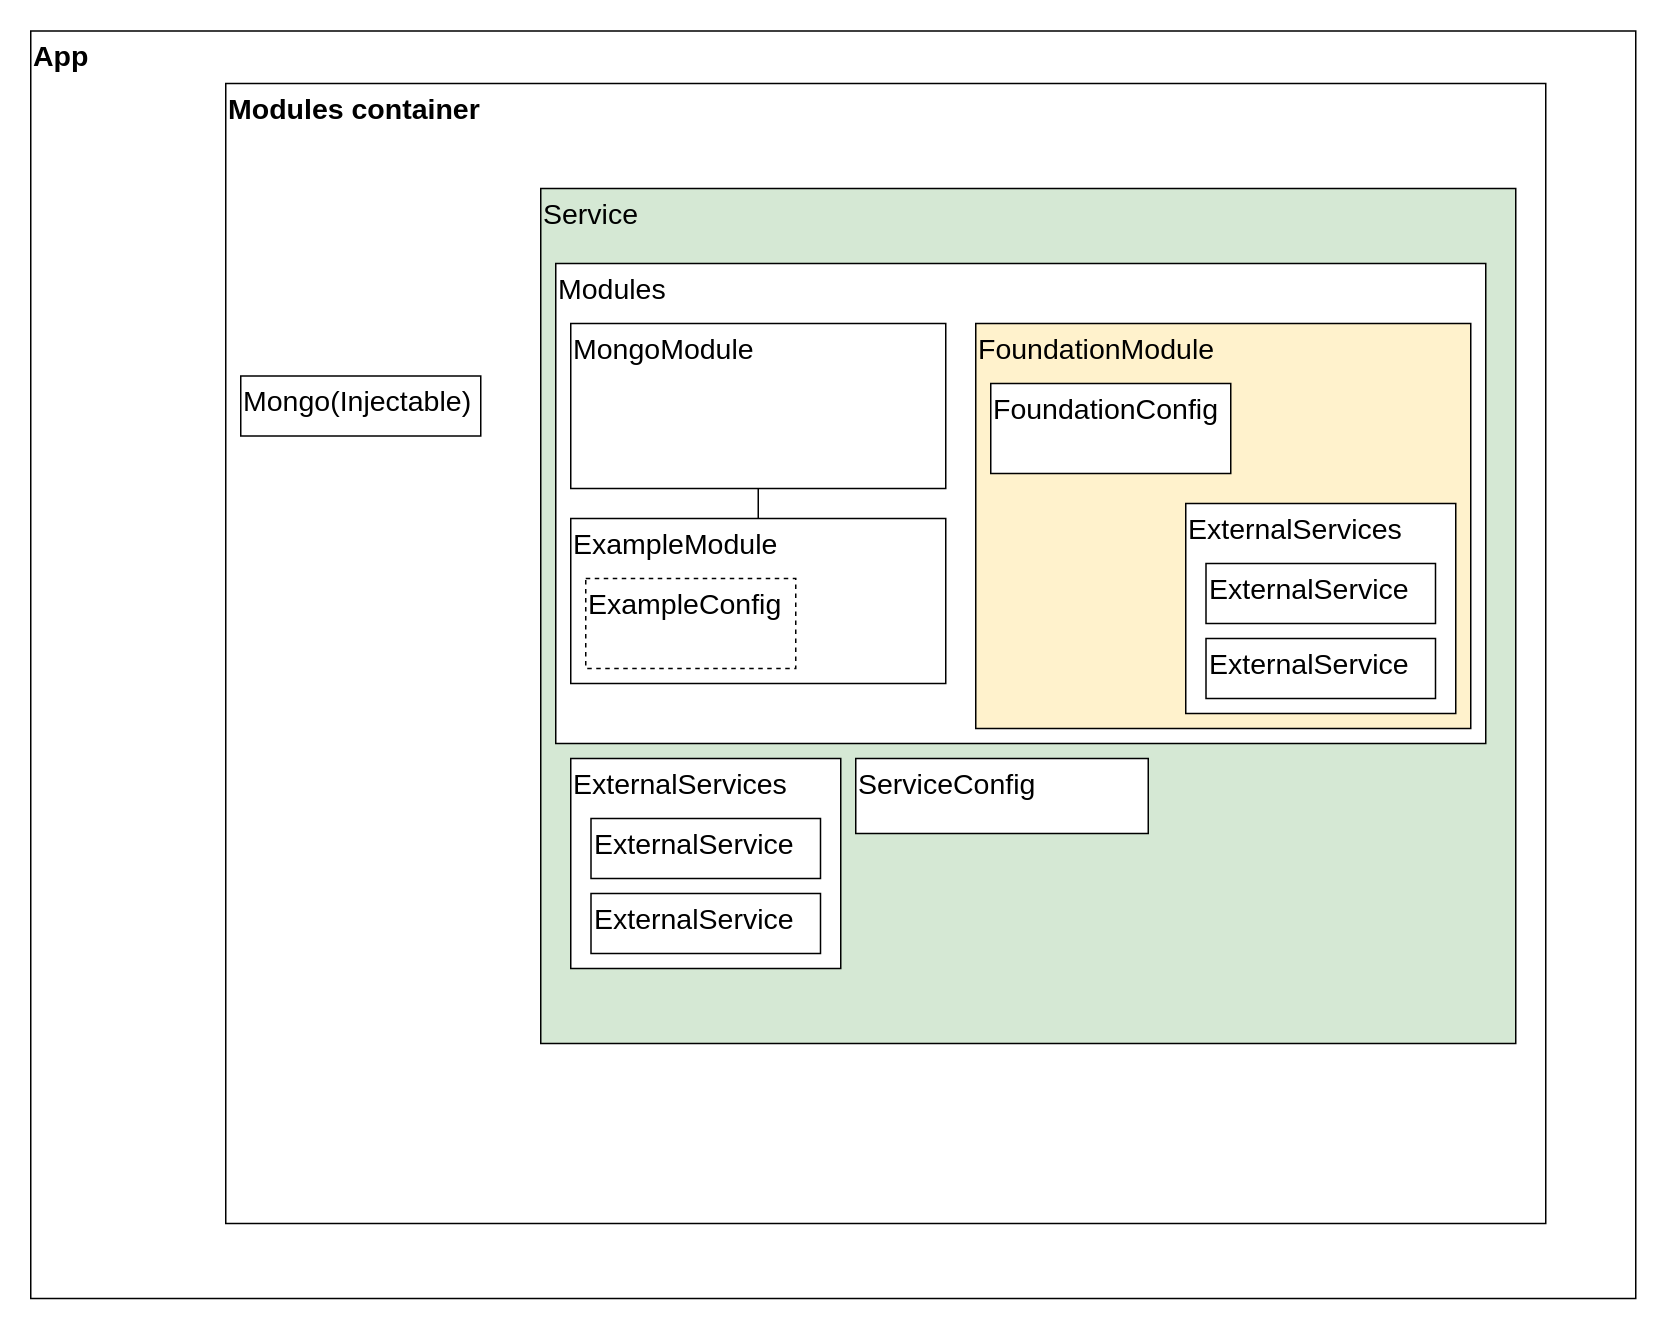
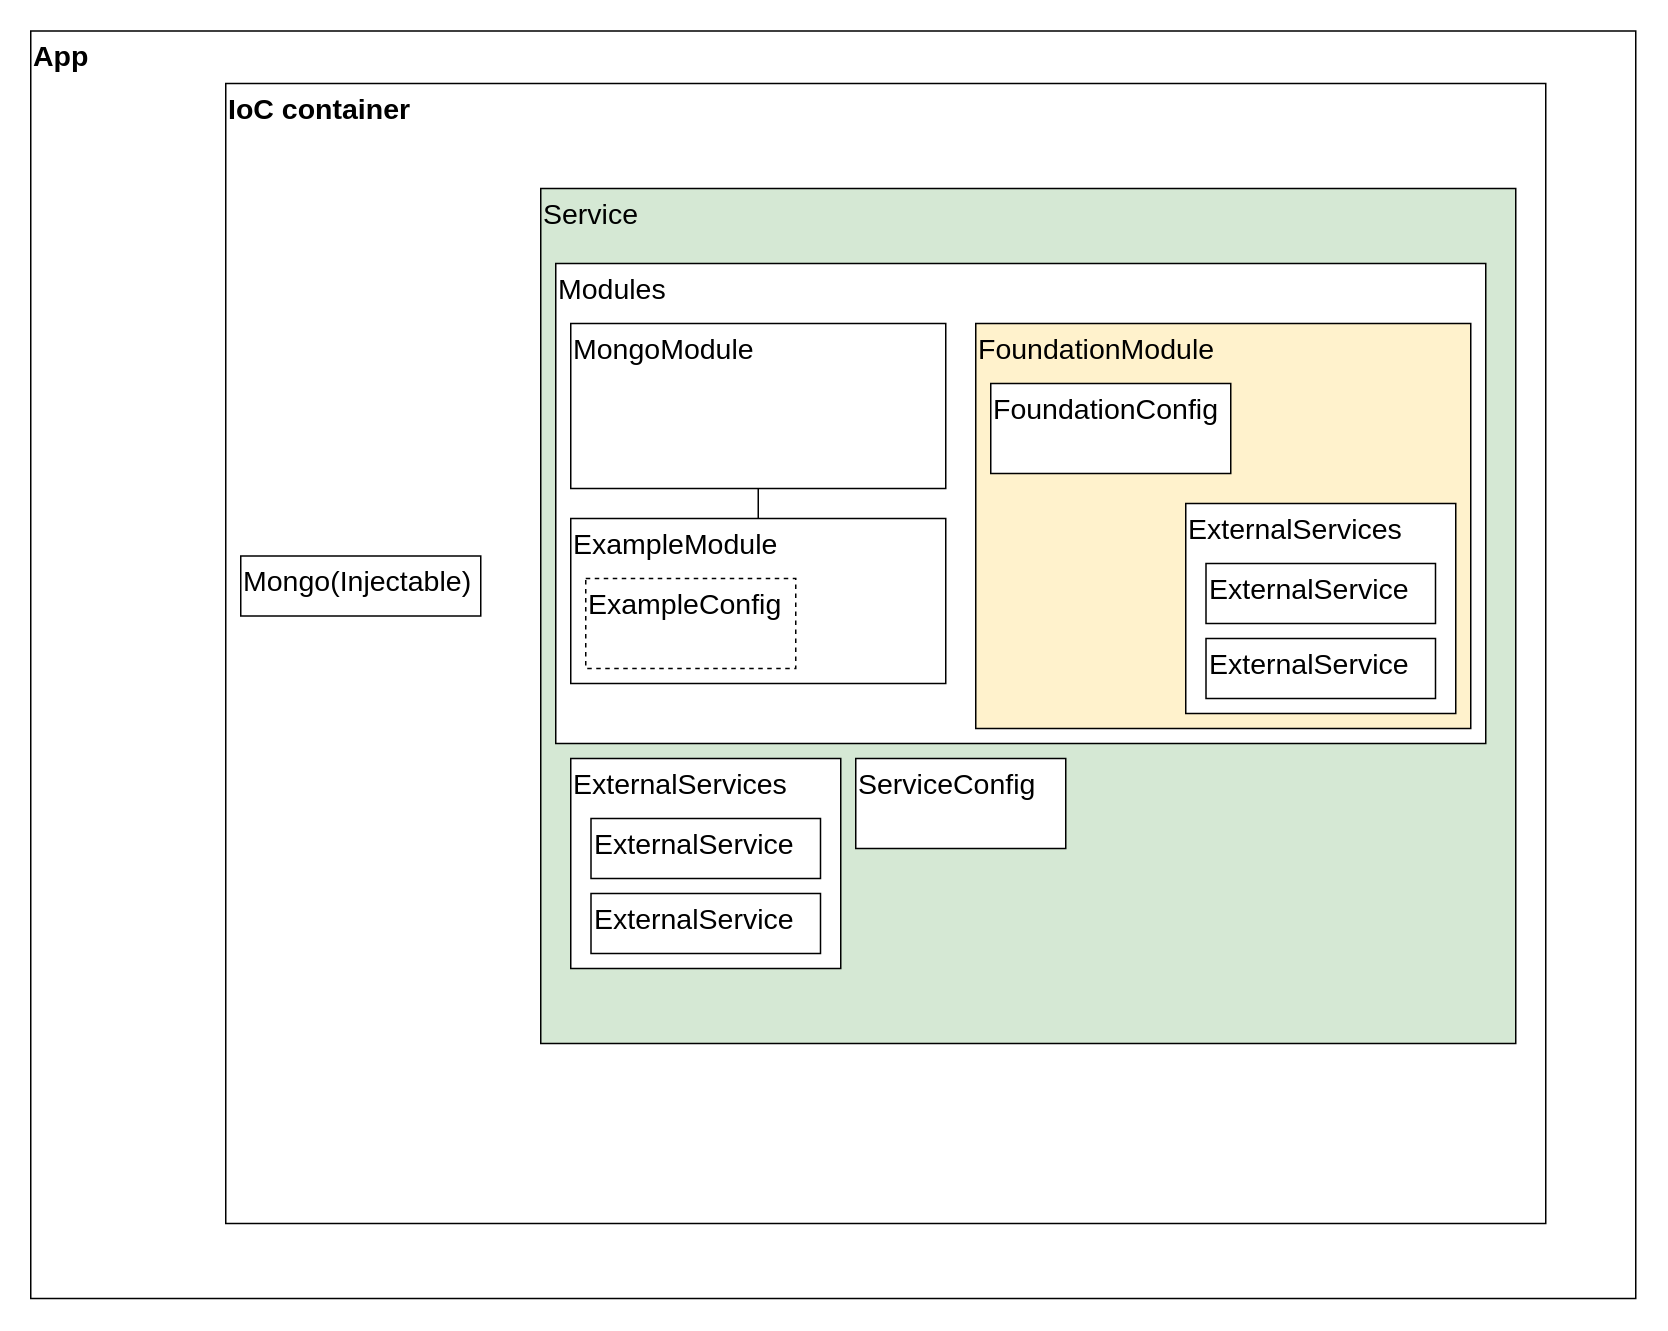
node "Modules container": label "Modules container" -> "IoC container"
node "Mongo(Injectable)": moved (361, 406) -> (361, 586)
node "ServiceConfig": size 293x75 -> 210x90
